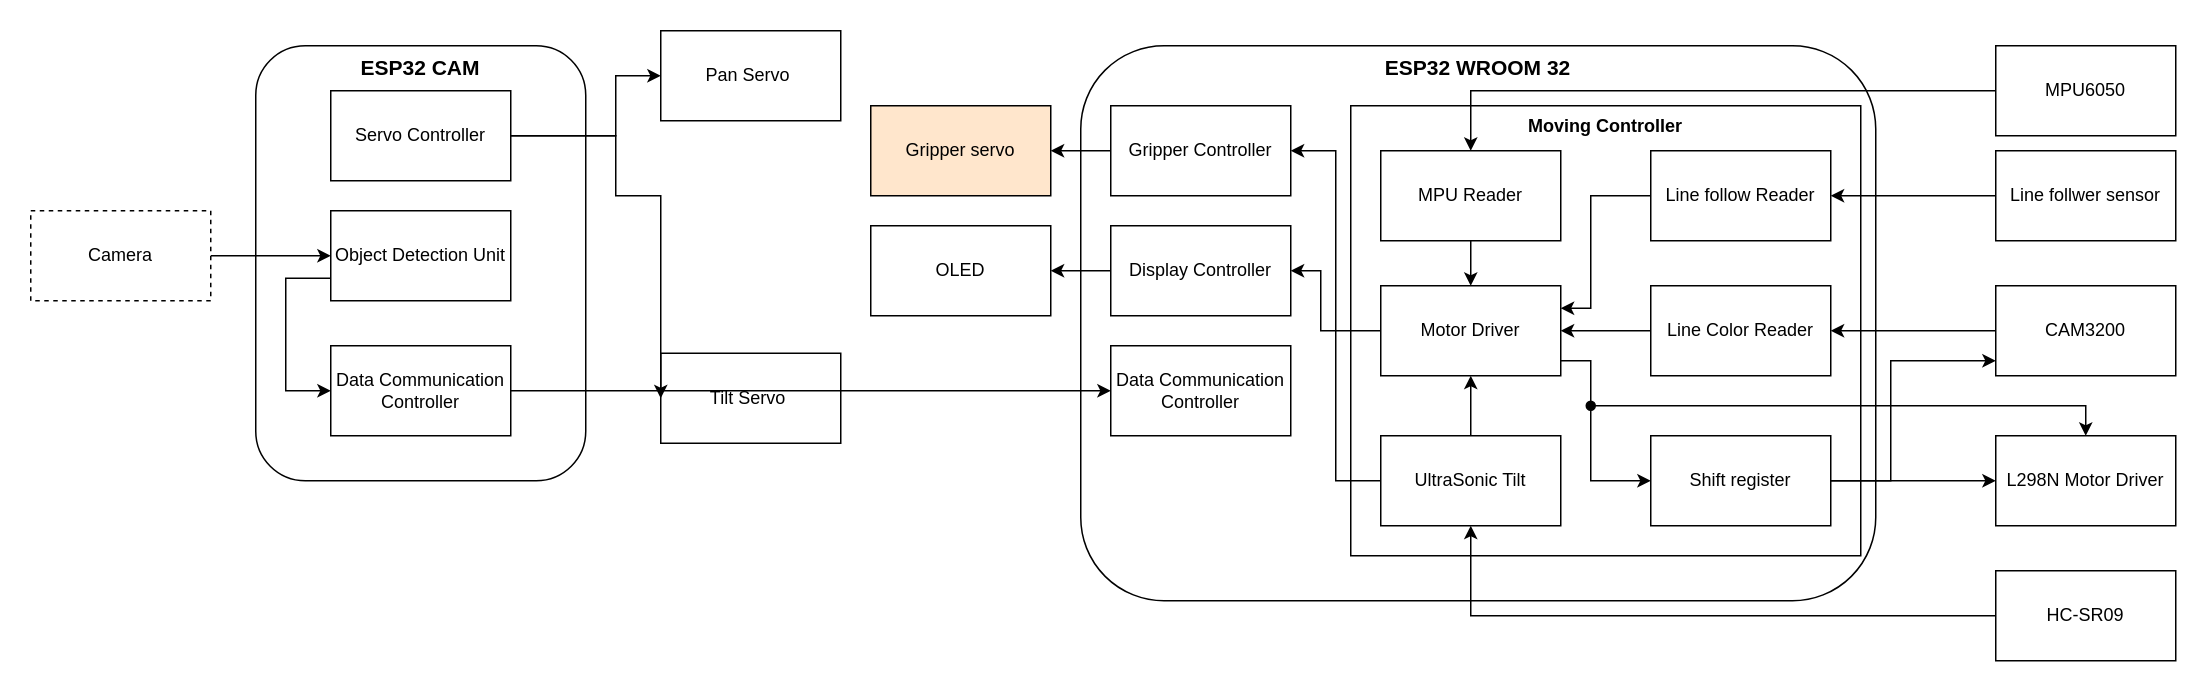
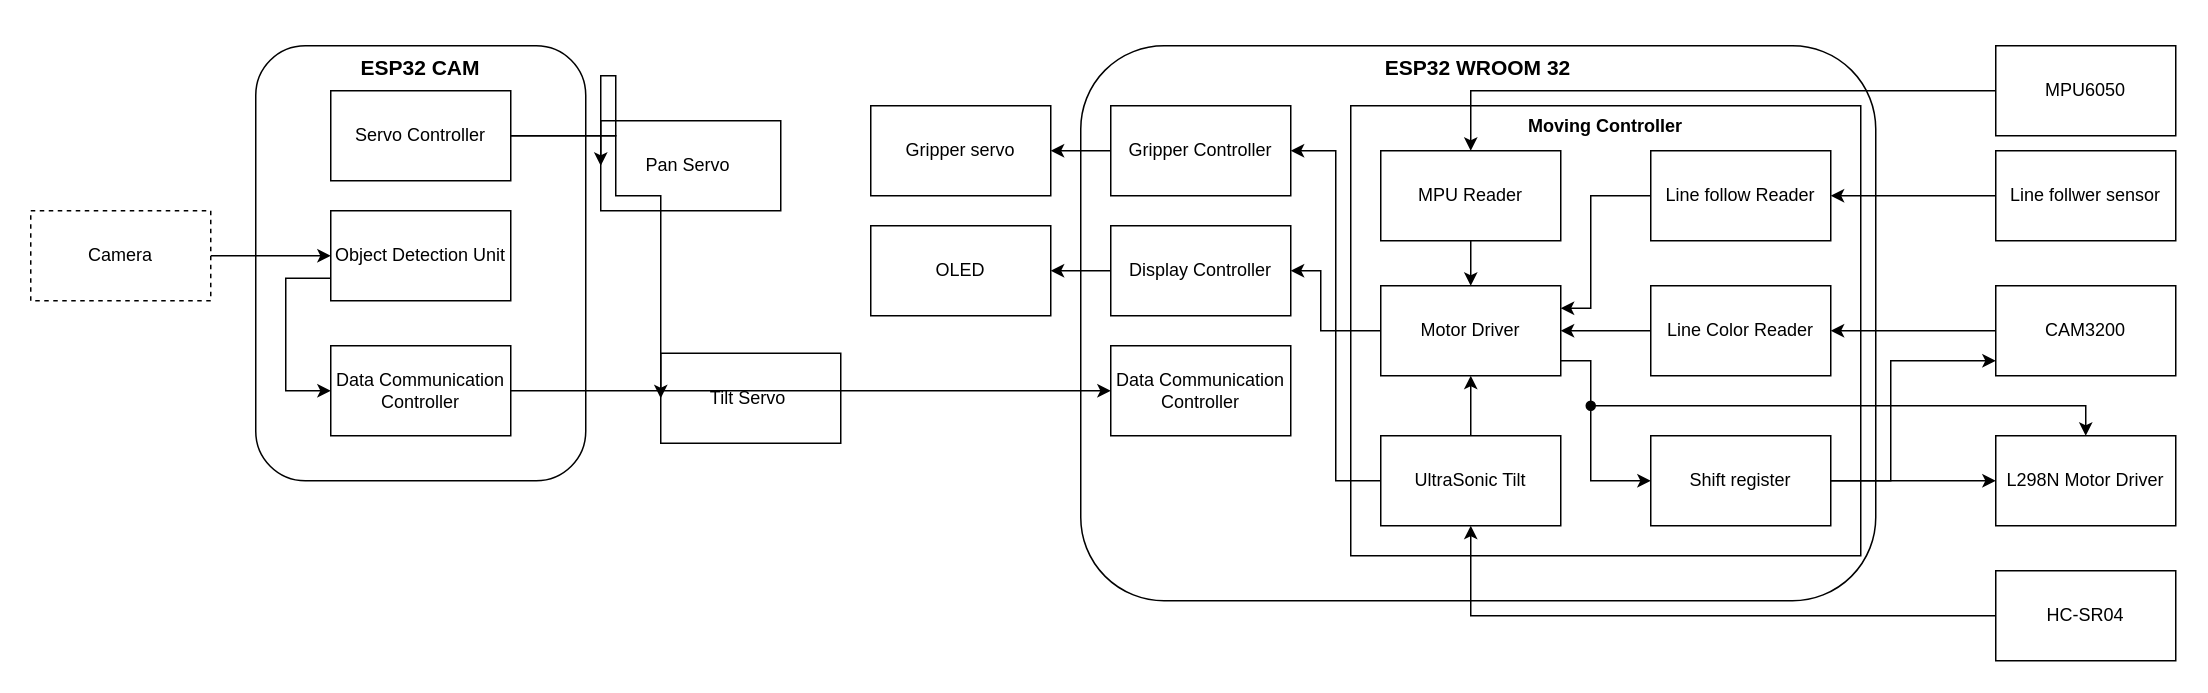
node "Pan Servo": moved (751, 76) -> (691, 166)
node "Gripper servo": fillcolor #ffe6cc -> #ffffff
node "HC-SR09": label "HC-SR09" -> "HC-SR04"
